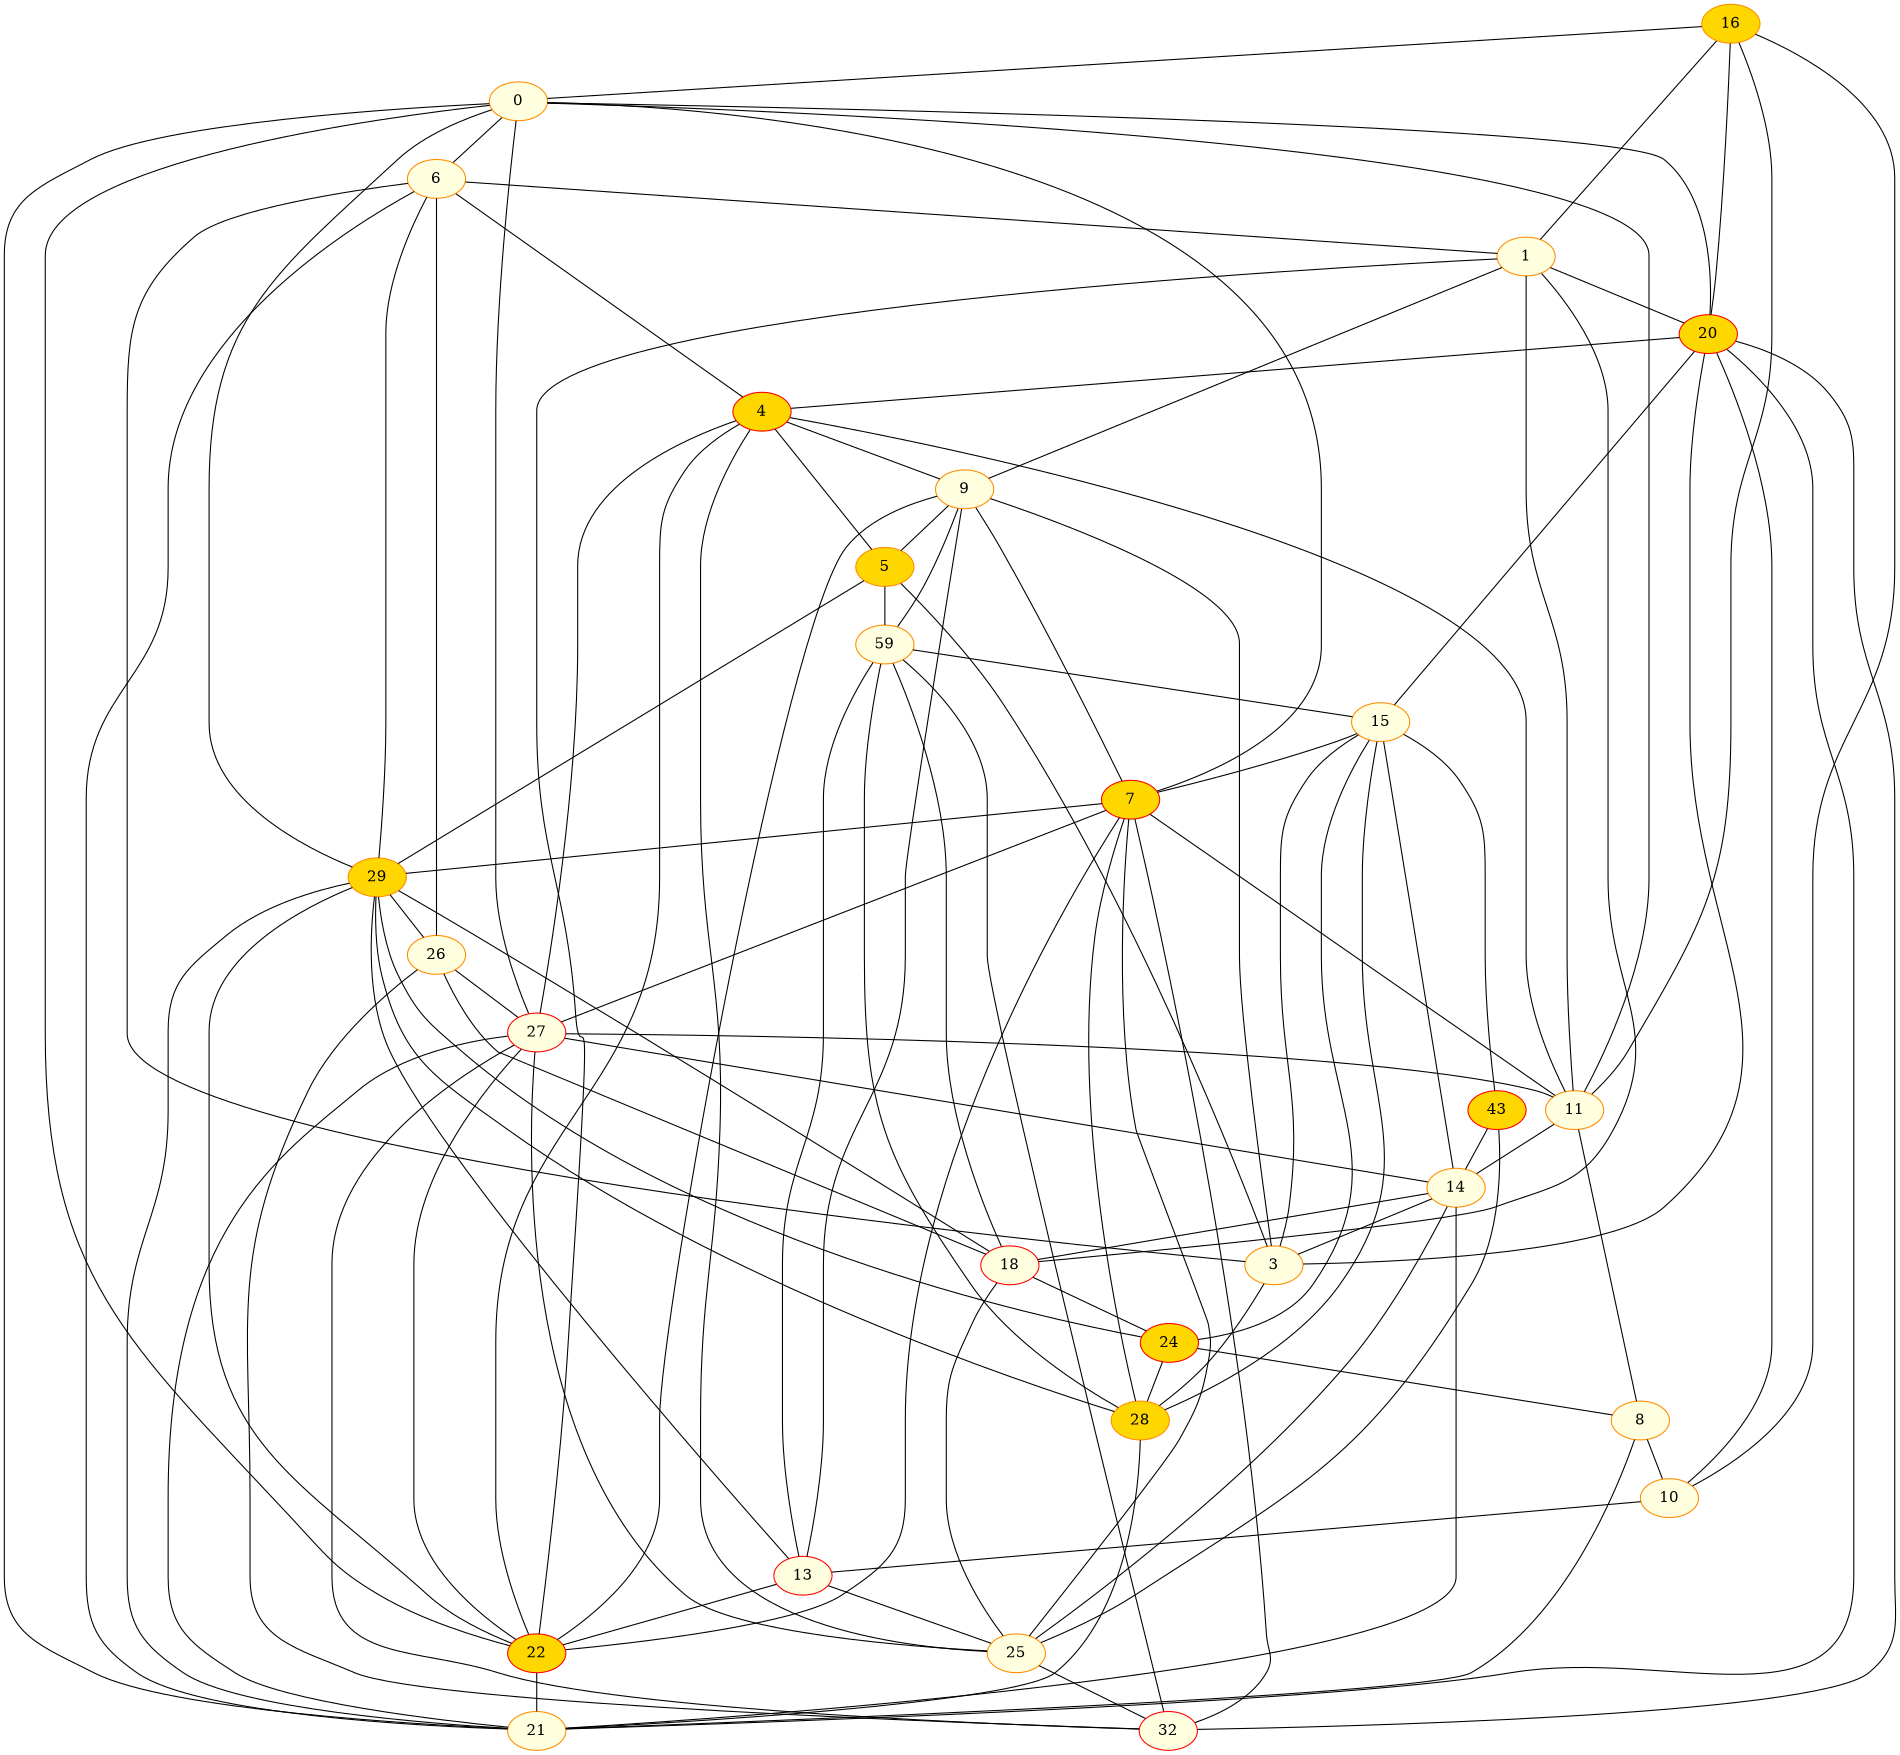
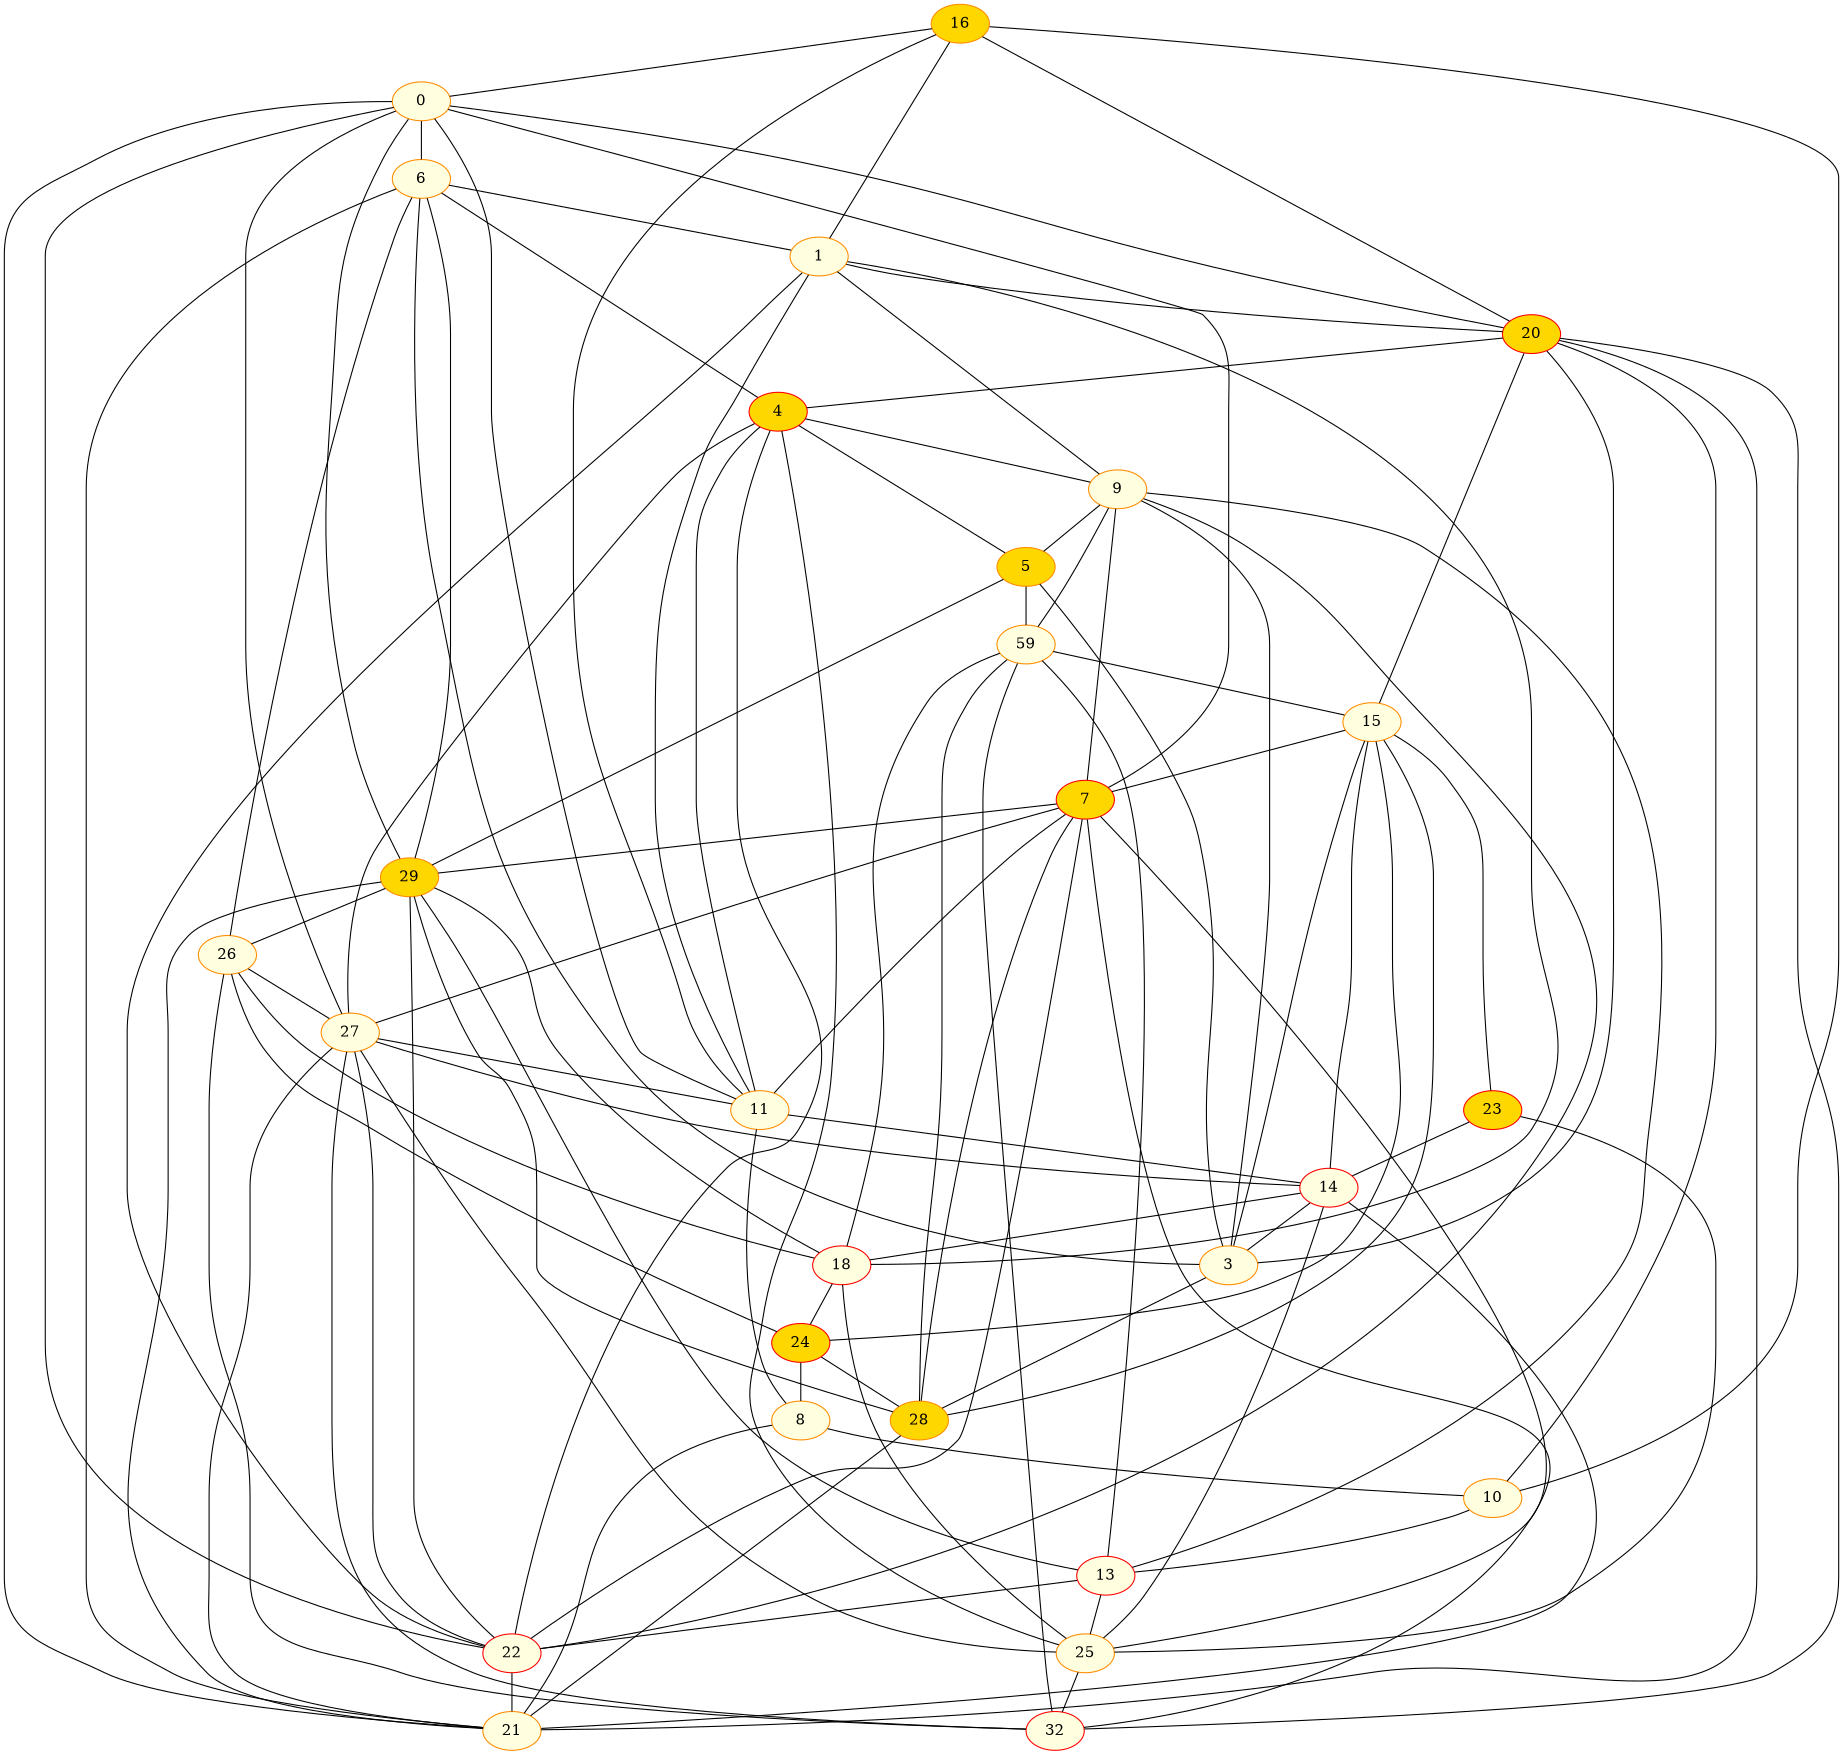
node "27": color red -> darkorange
node "43": label "43" -> "23"
node "14": color darkorange -> red
edge "29" -- "24": now "26" -- "24"
node "22": fillcolor gold -> lightyellow
